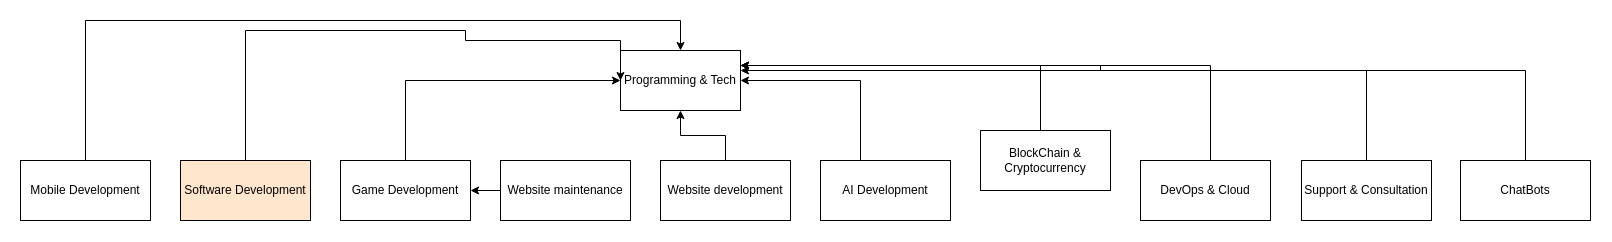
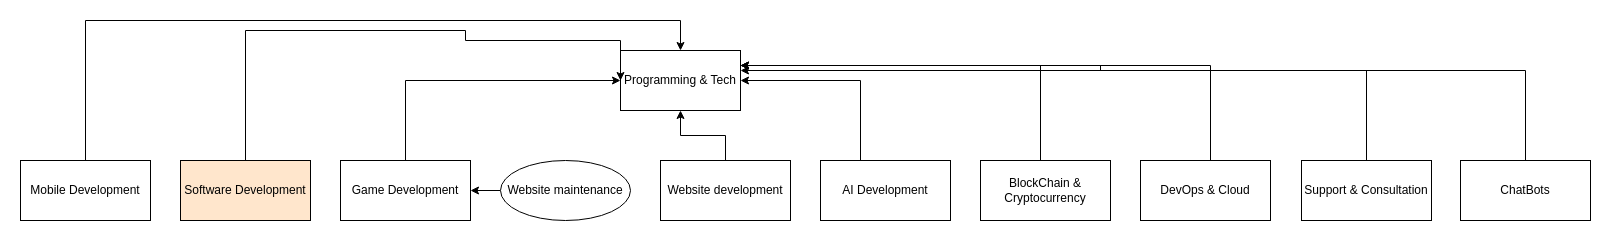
node "BlockChain & Cryptocurrency": moved (1046, 161) -> (1046, 191)
node "Website maintenance": shape rectangle -> ellipse
